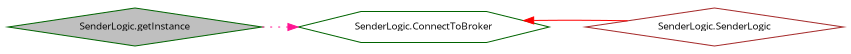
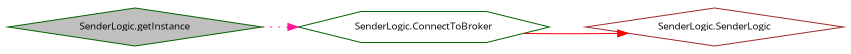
edge "SenderLogic.SenderLogic" -> "SenderLogic.ConnectToBroker": reversed
